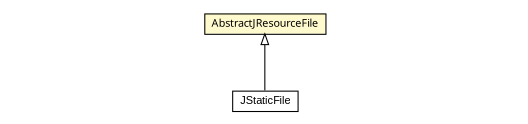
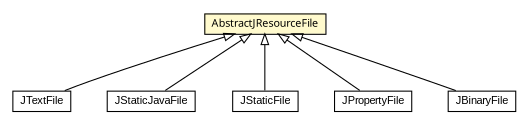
node "JTextFile": added
node "JStaticJavaFile": added
node "JPropertyFile": added
node "JBinaryFile": added
